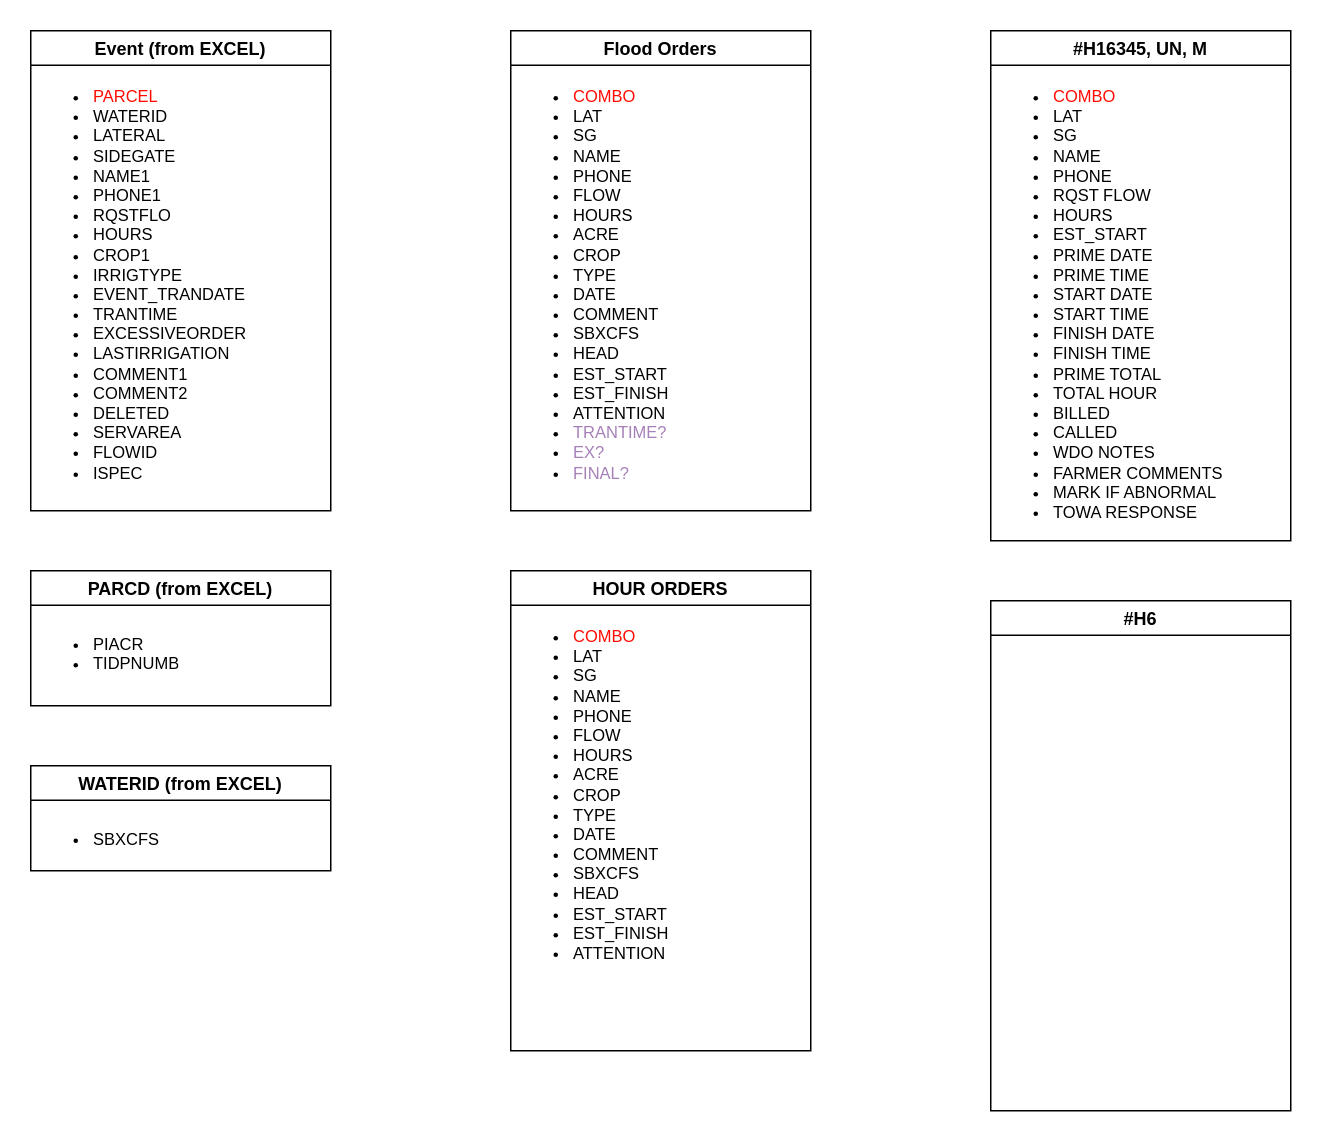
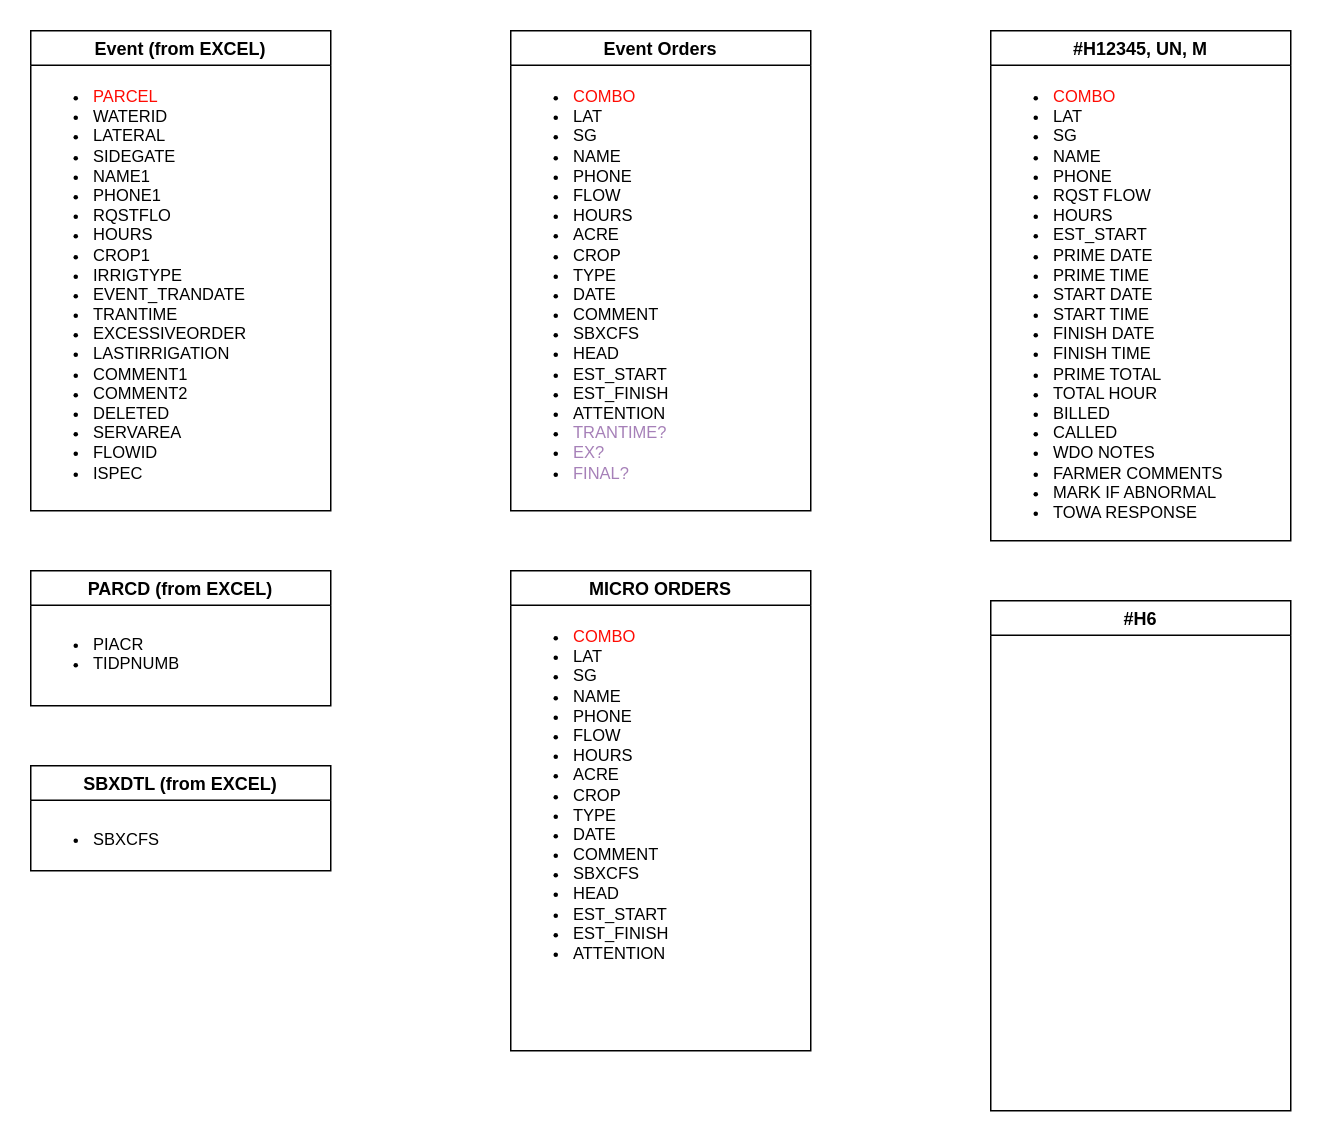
node "Flood Orders": label "Flood Orders" -> "Event Orders"
node "#H16345, UN, M": label "#H16345, UN, M" -> "#H12345, UN, M"
node "HOUR ORDERS": label "HOUR ORDERS" -> "MICRO ORDERS"
node "WATERID (from EXCEL)": label "WATERID (from EXCEL)" -> "SBXDTL (from EXCEL)"
